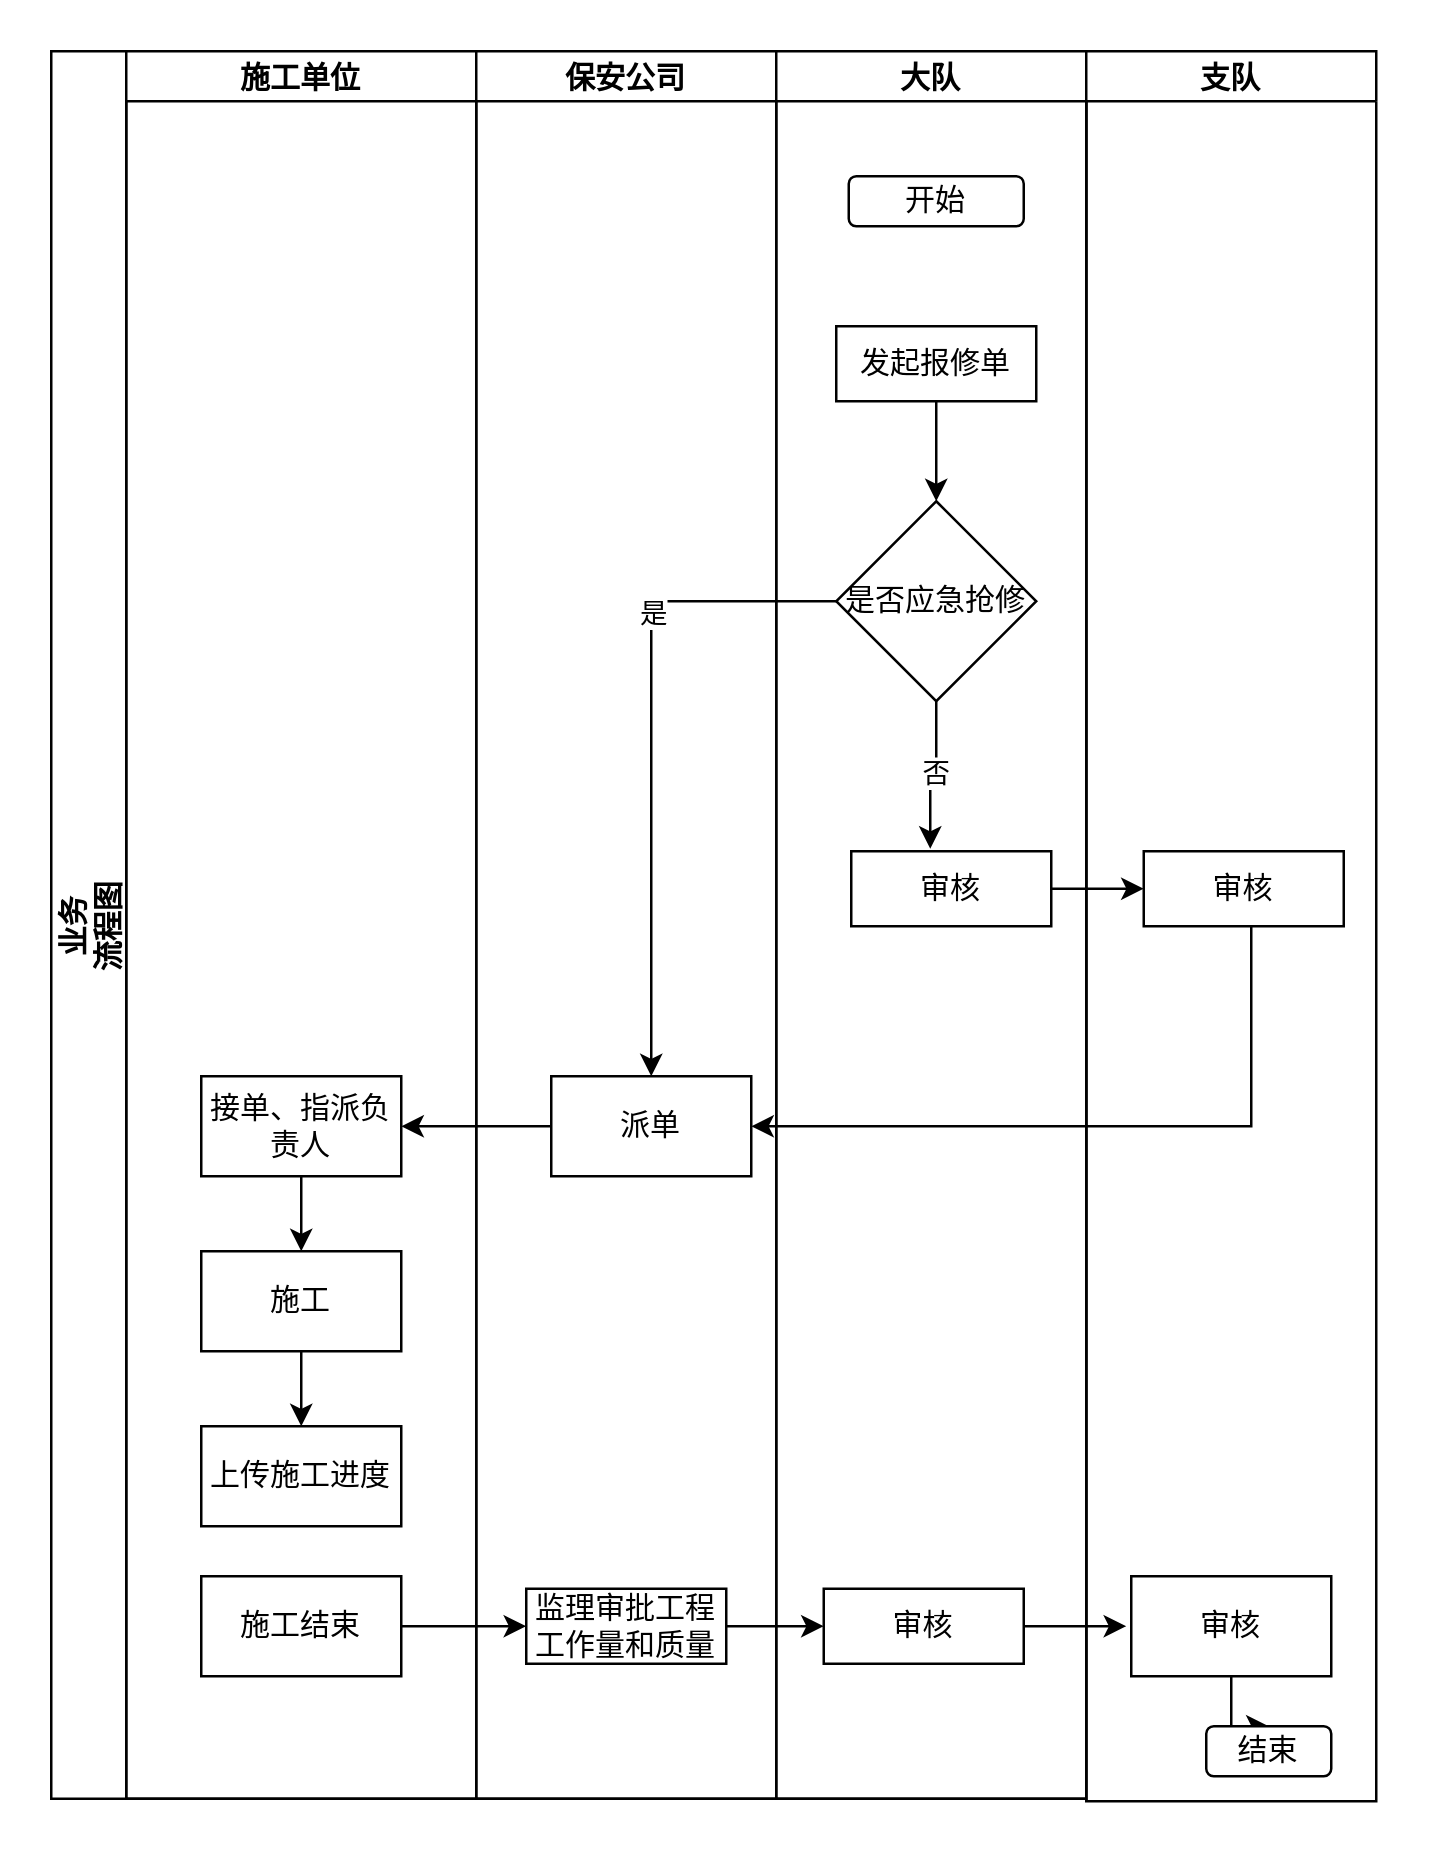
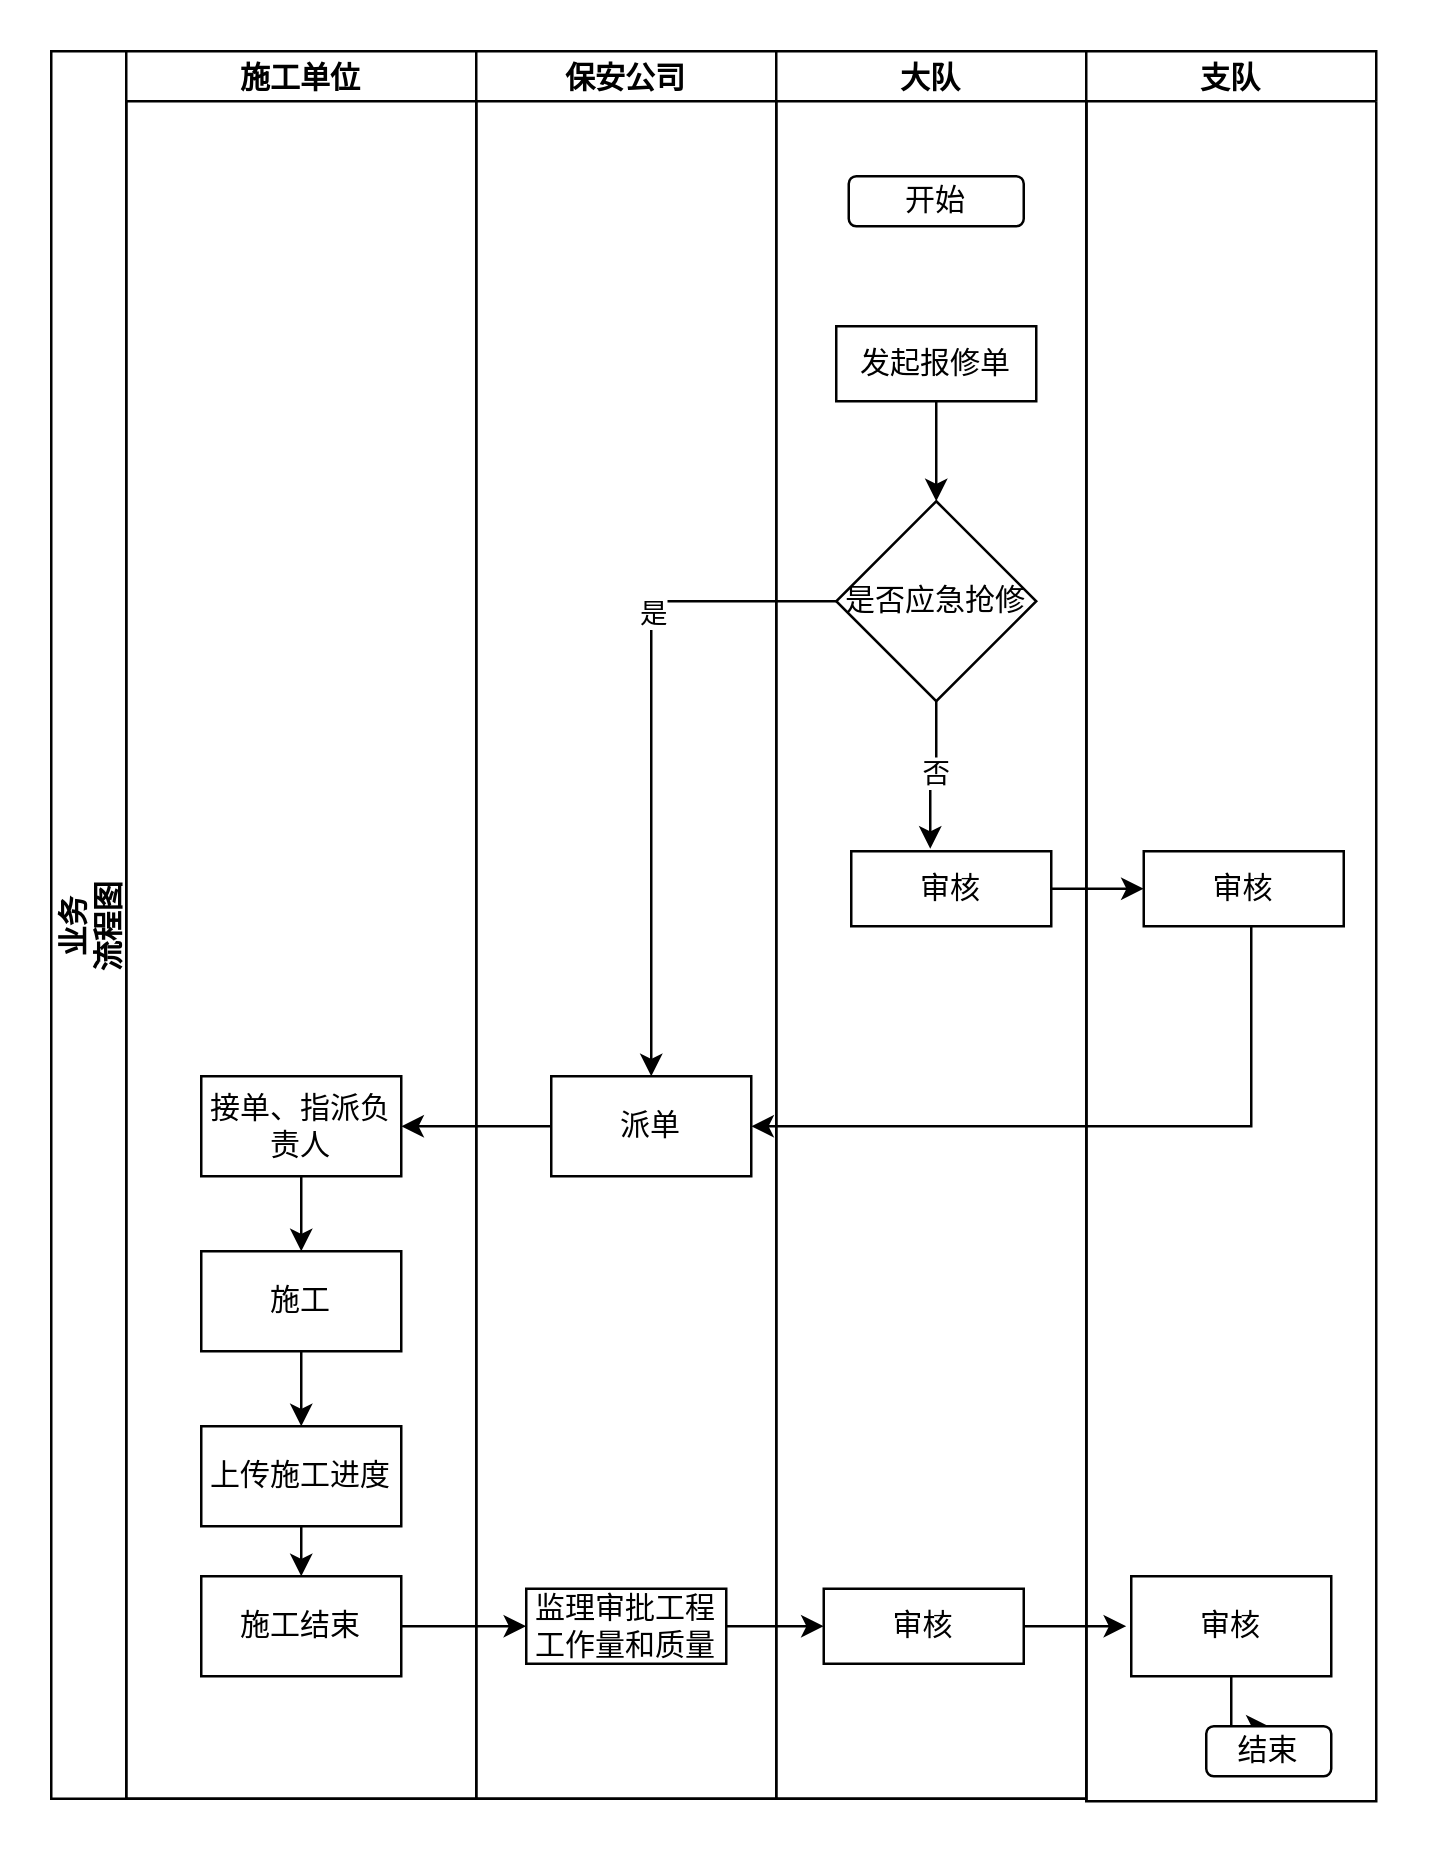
edge "上传施工进度" -> "施工结束": added
